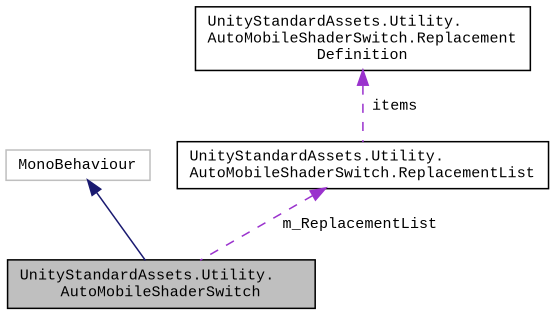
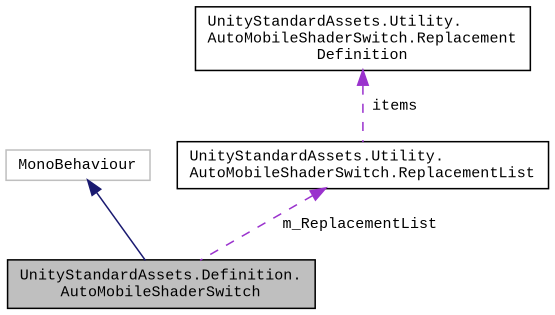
node "UnityStandardAssets.Utility. AutoMobileShaderSwitch": label "UnityStandardAssets.Utility. AutoMobileShaderSwitch" -> "UnityStandardAssets.Definition. AutoMobileShaderSwitch"
